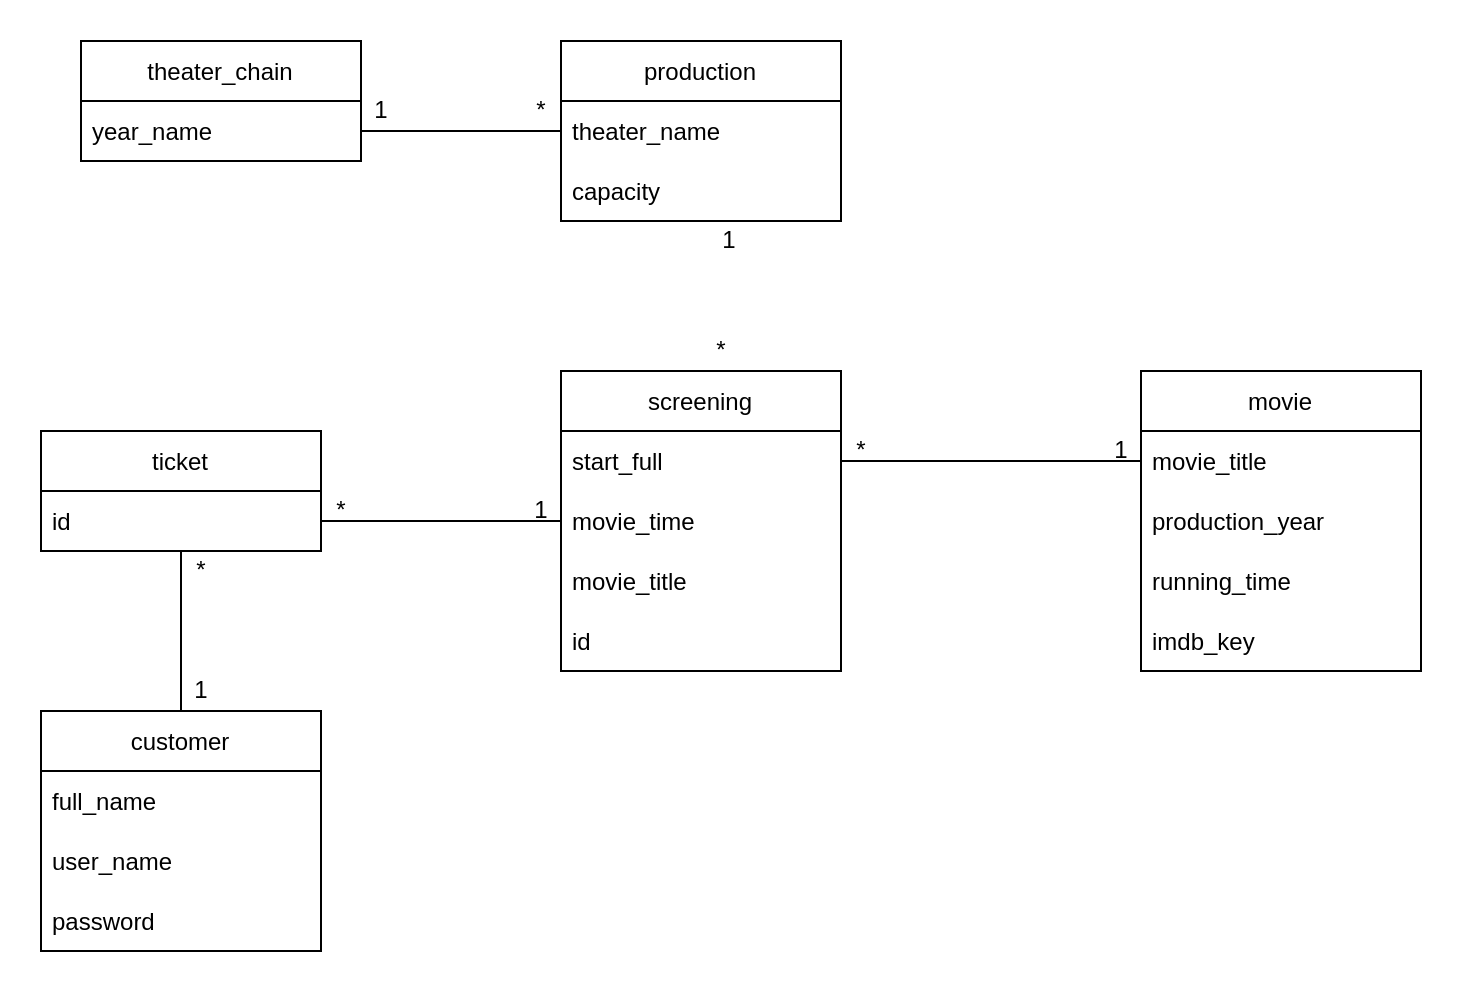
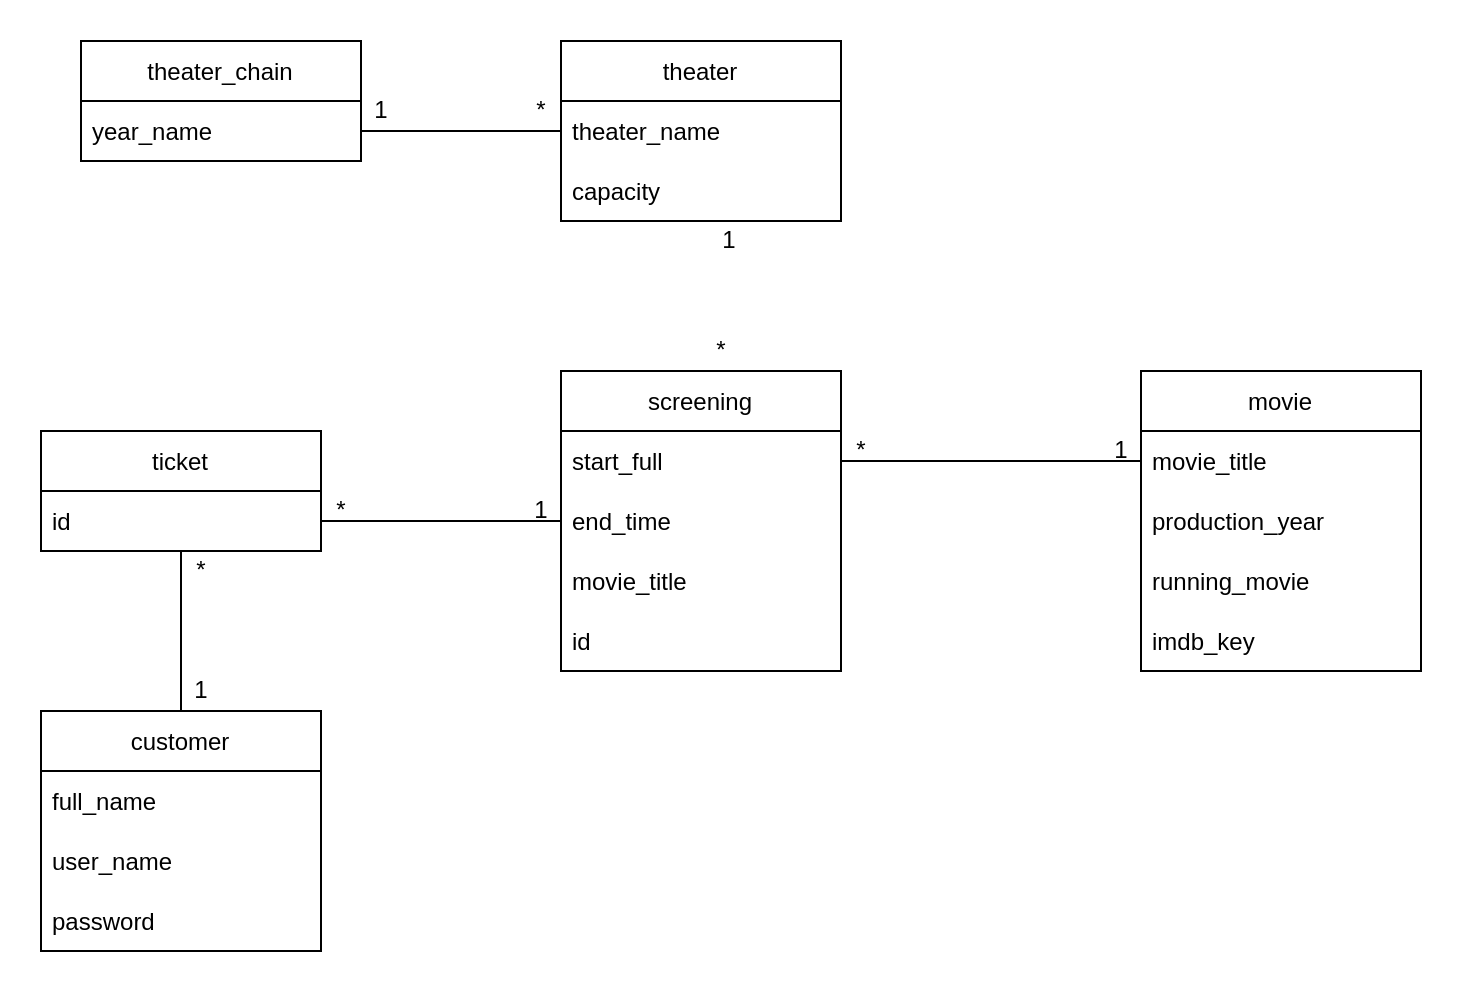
node "production": label "production" -> "theater"
node "movie_time": label "movie_time" -> "end_time"
node "running_time": label "running_time" -> "running_movie"
